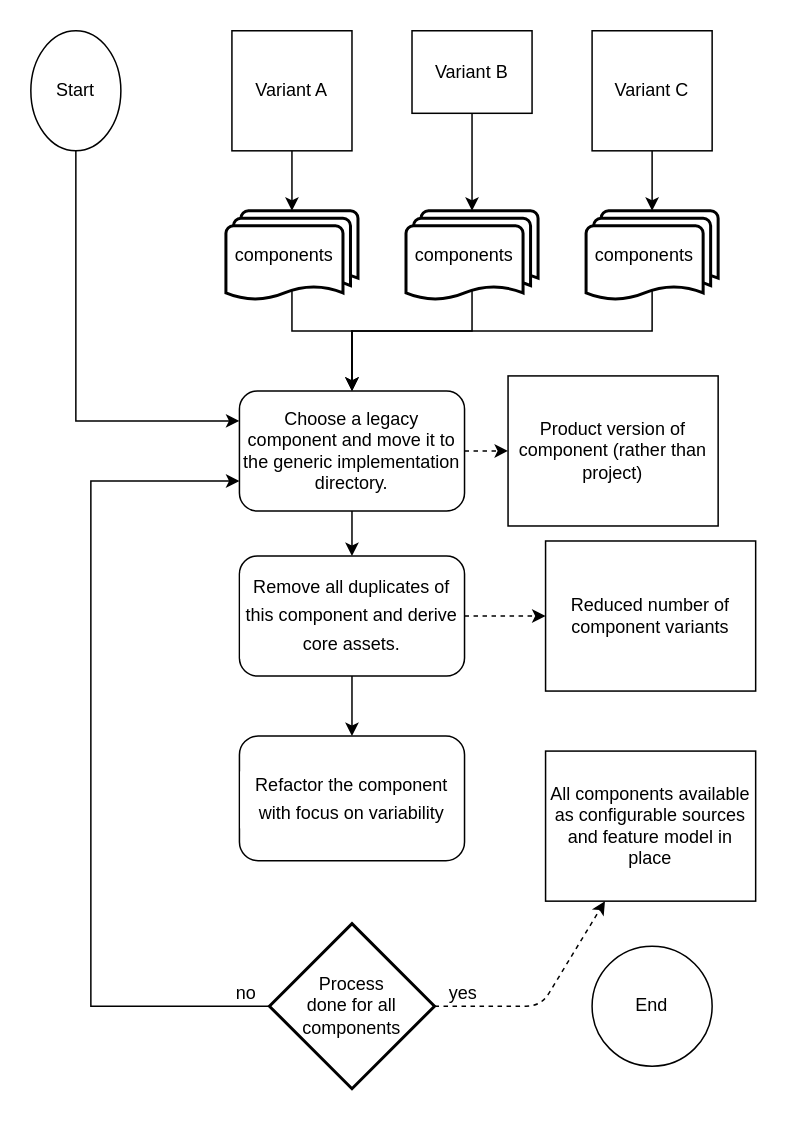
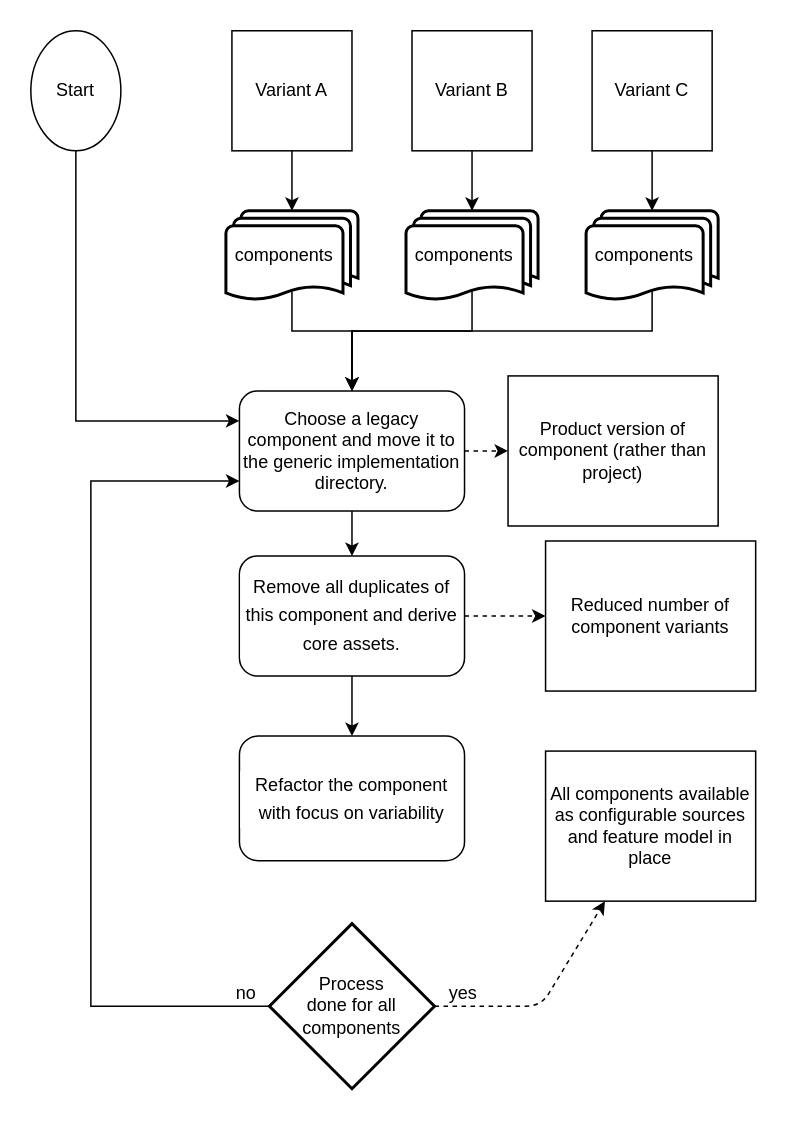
node "Variant B": size 120x83 -> 120x120
node "End": removed
